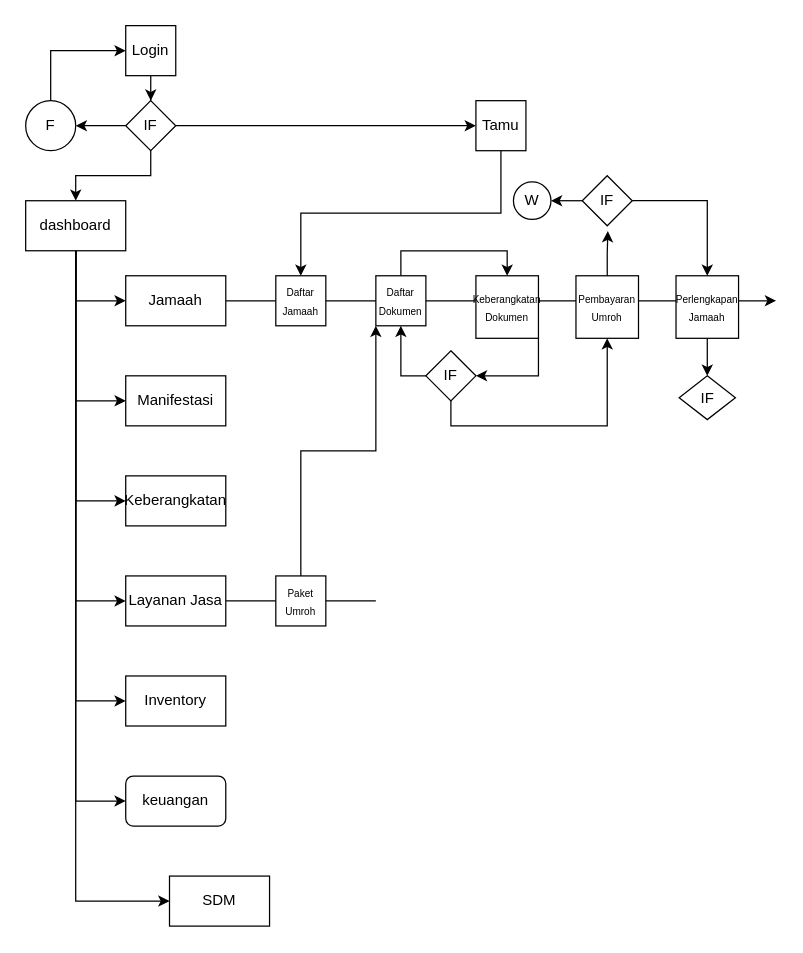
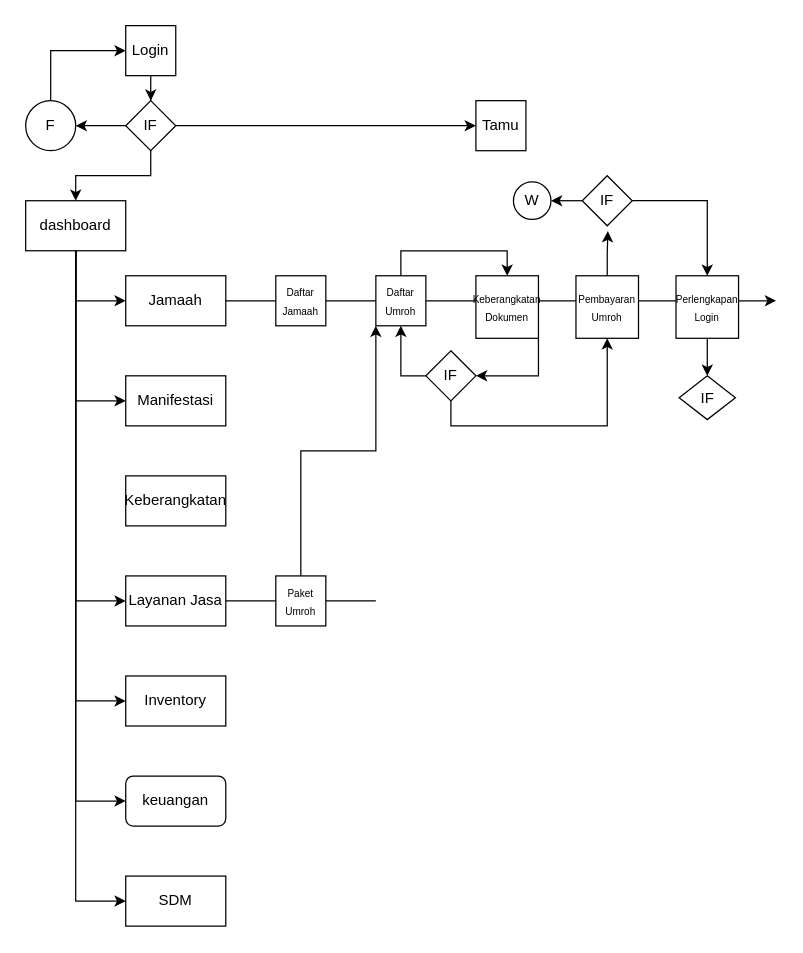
edge "Tamu" -> "Daftar Jamaah": removed
node "Daftar Dokumen": label "Daftar Dokumen" -> "Daftar Umroh"
node "Perlengkapan Jamaah": label "Perlengkapan Jamaah" -> "Perlengkapan Login"
edge "dashboard" -> "Keberangkatan": removed
node "SDM": moved (219, 901) -> (176, 901)
